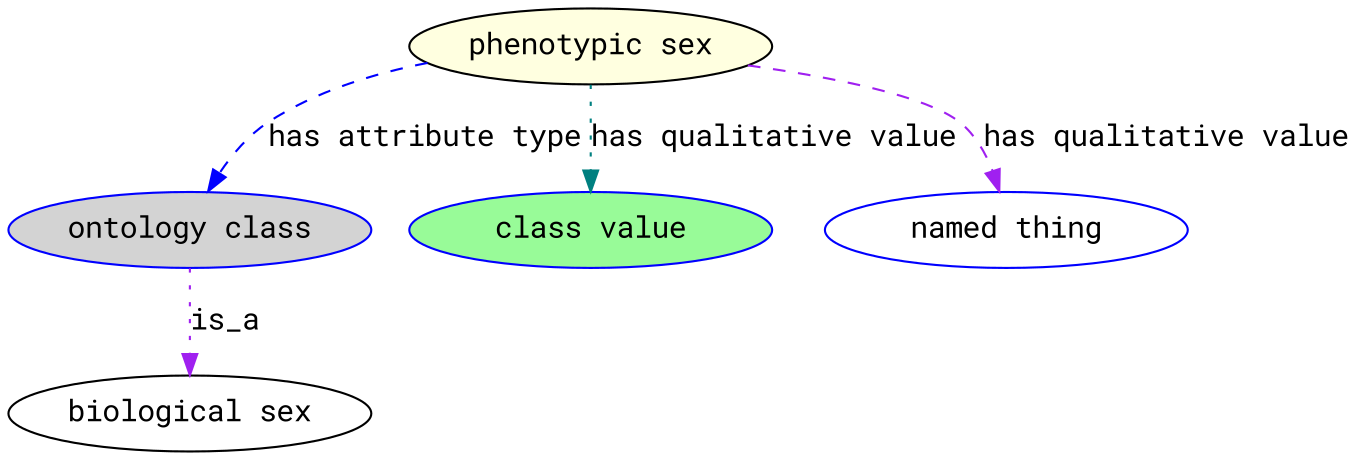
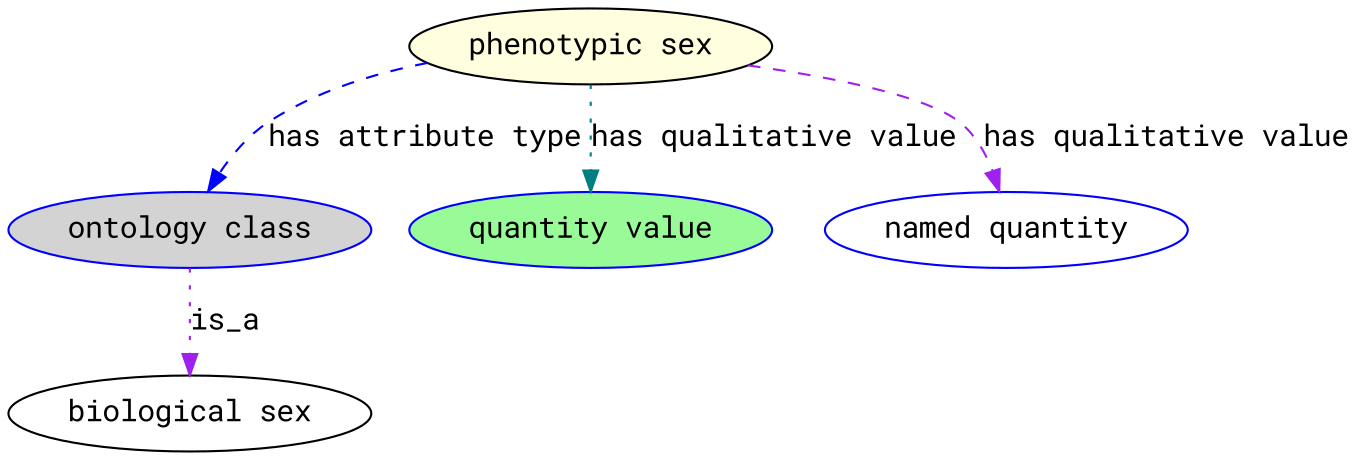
node "class value": label "class value" -> "quantity value"
node "named thing": label "named thing" -> "named quantity"
